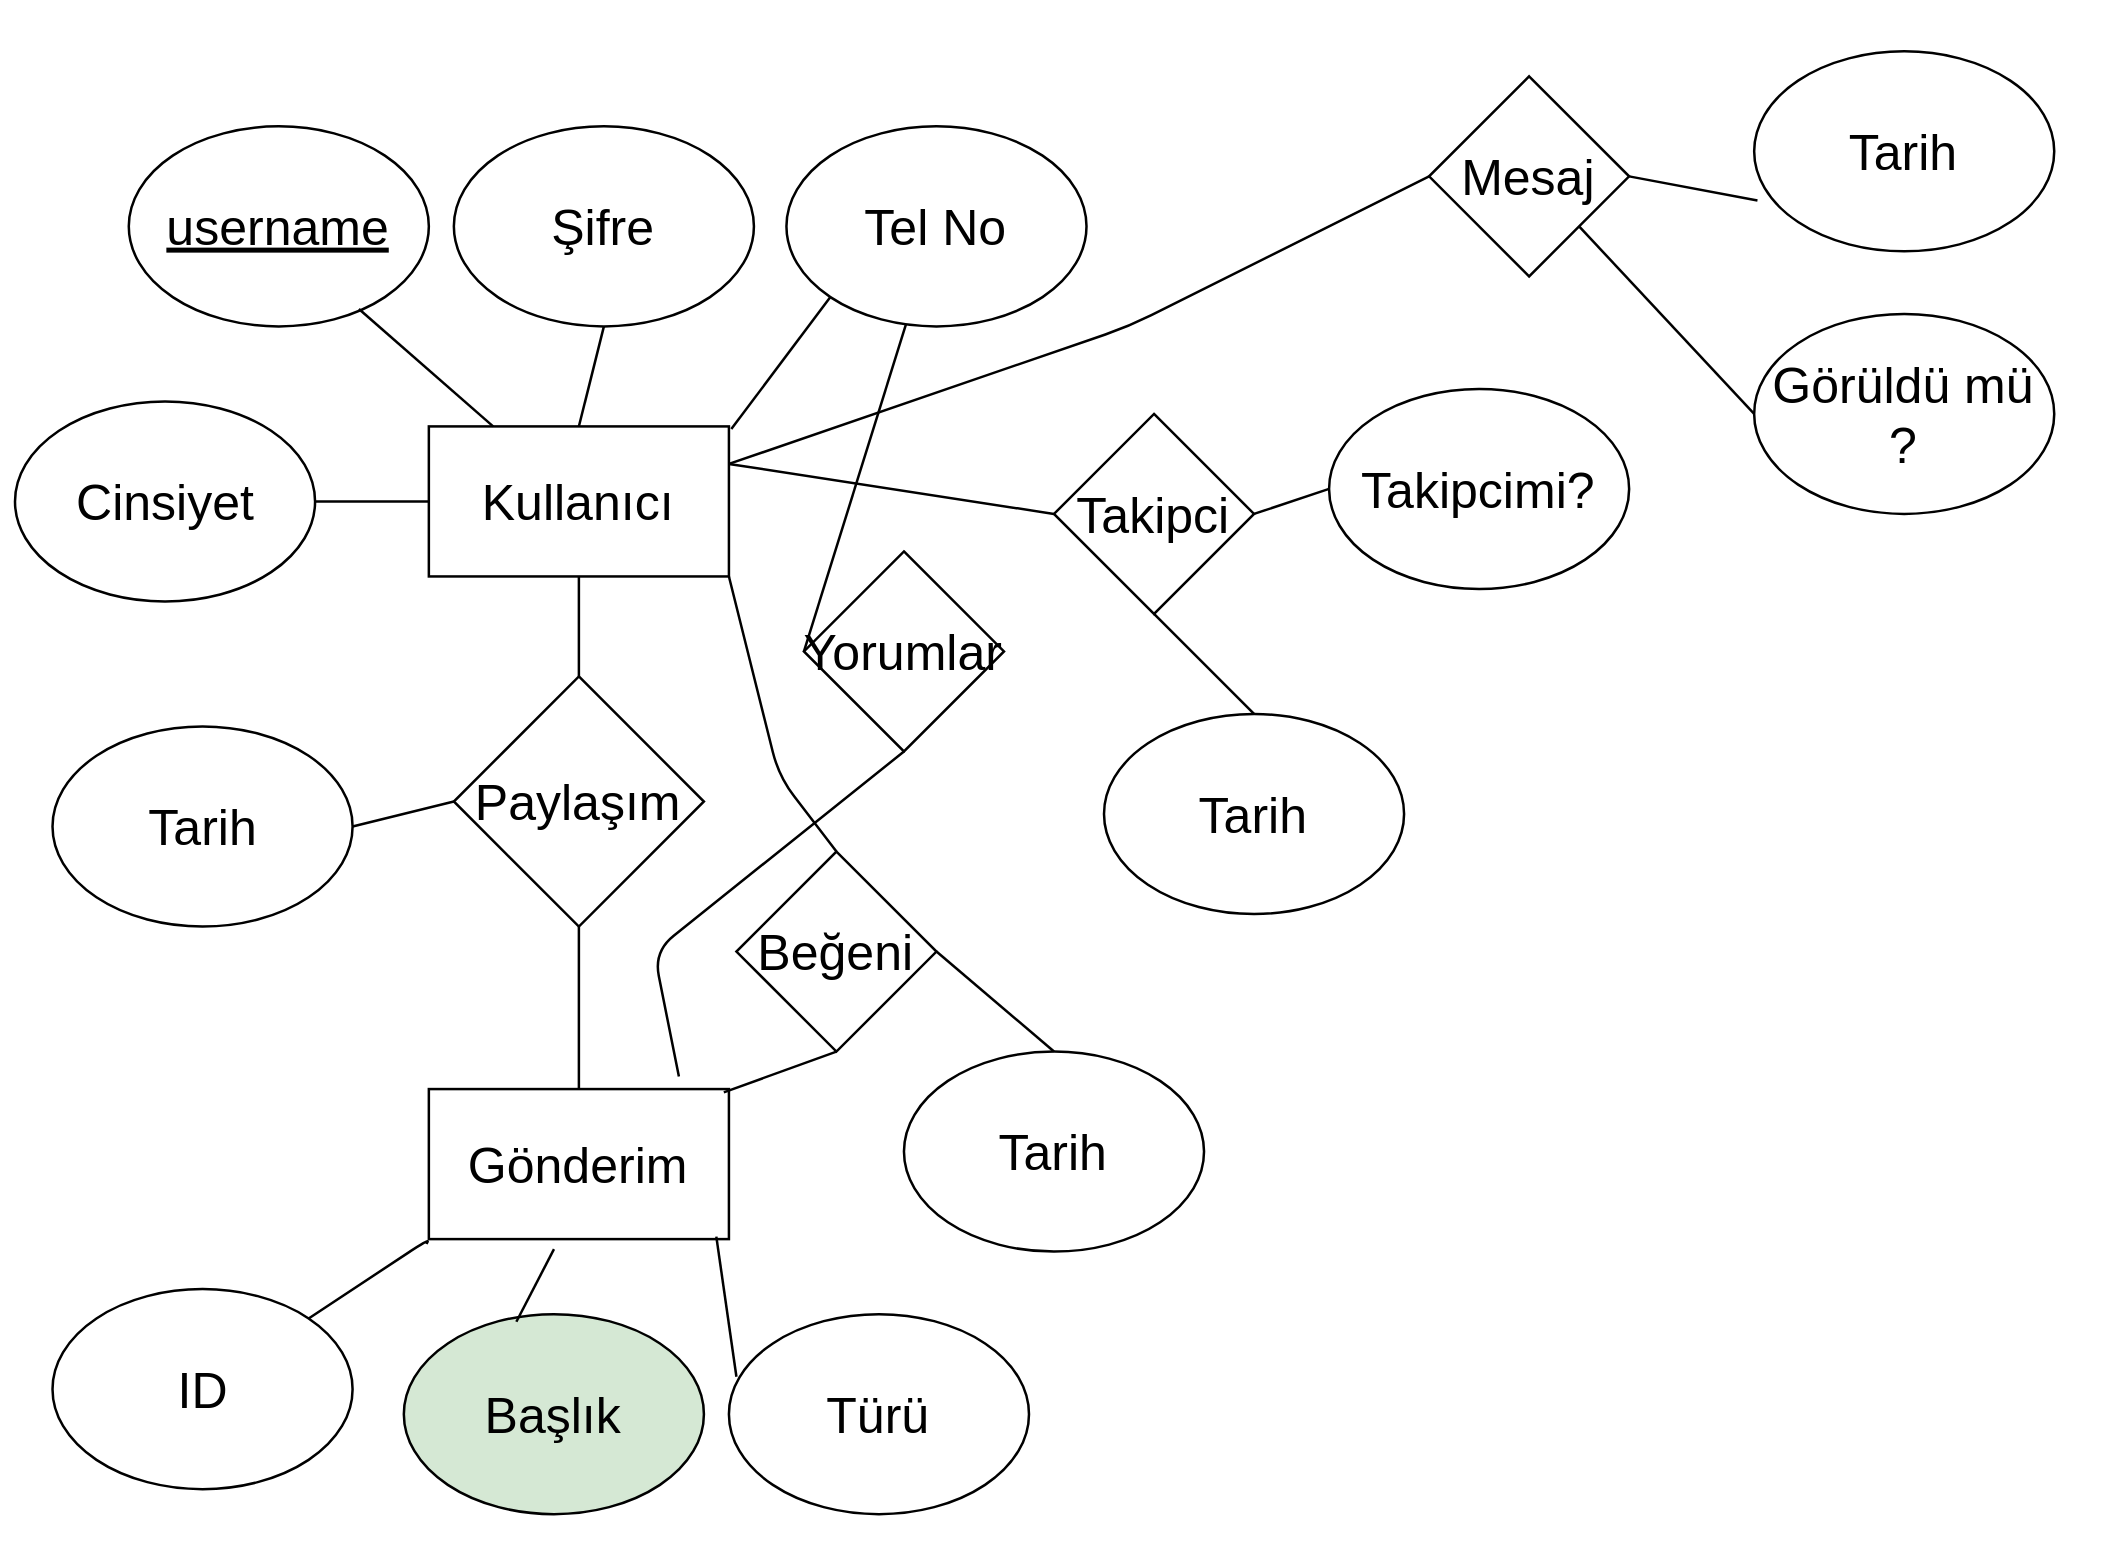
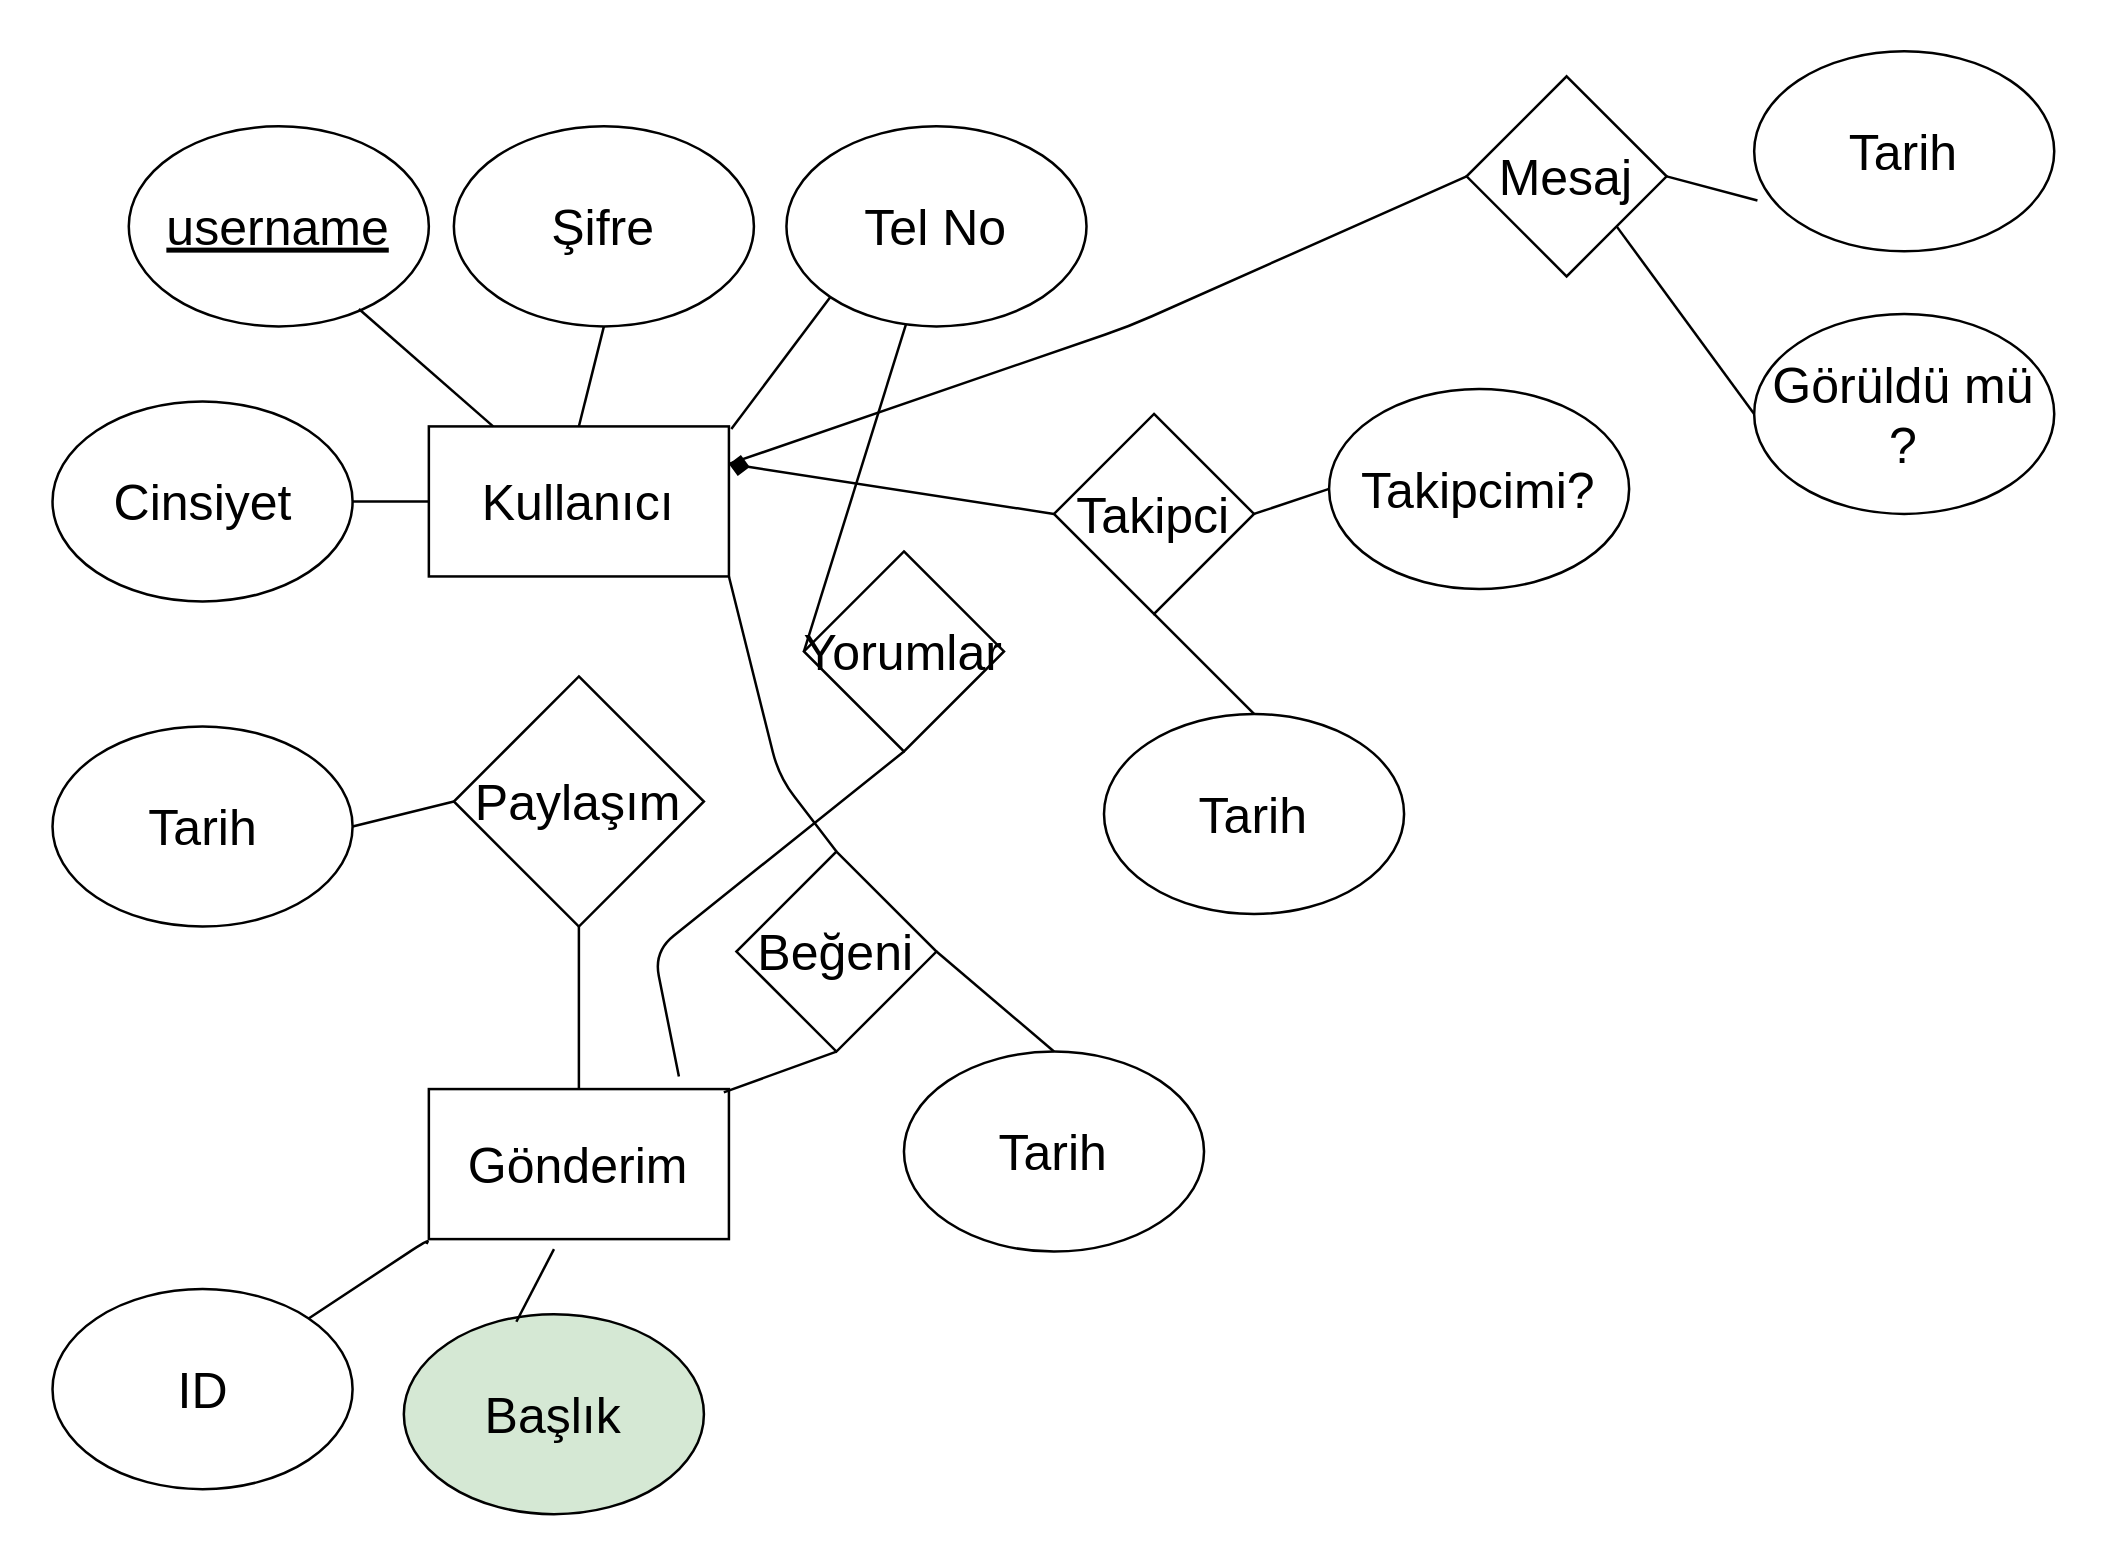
node "Mesaj": moved (1529, 176) -> (1566, 176)
edge "Kullanıcı" -- "Takipci": arrowhead none -> diamond
node "Cinsiyet": moved (165, 501) -> (203, 501)
edge "Kullanıcı" -- "Paylaşım": removed
edge "Gönderim" -- "Türü": removed
node "Türü": removed
